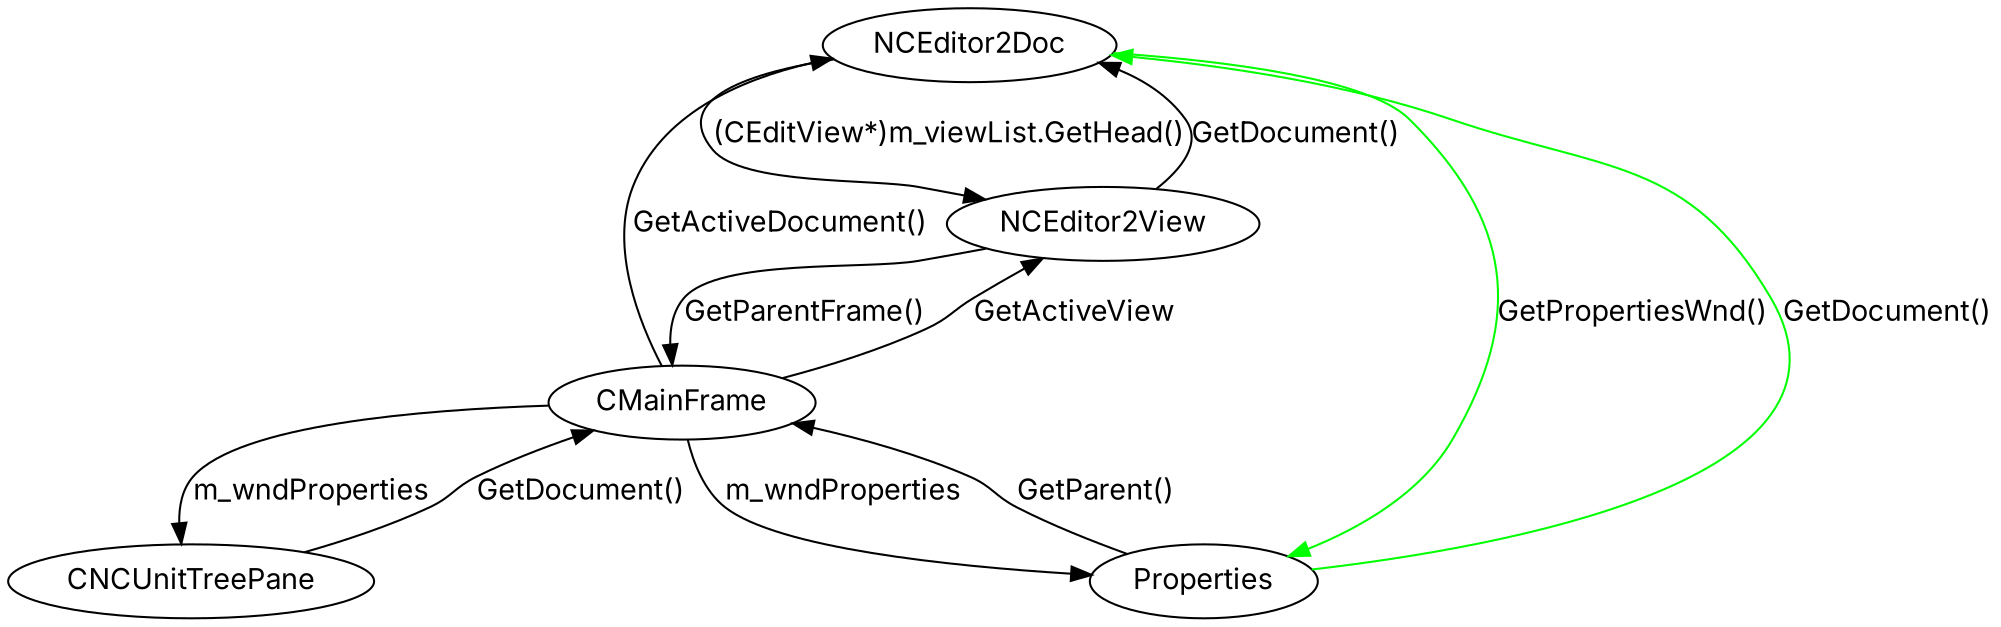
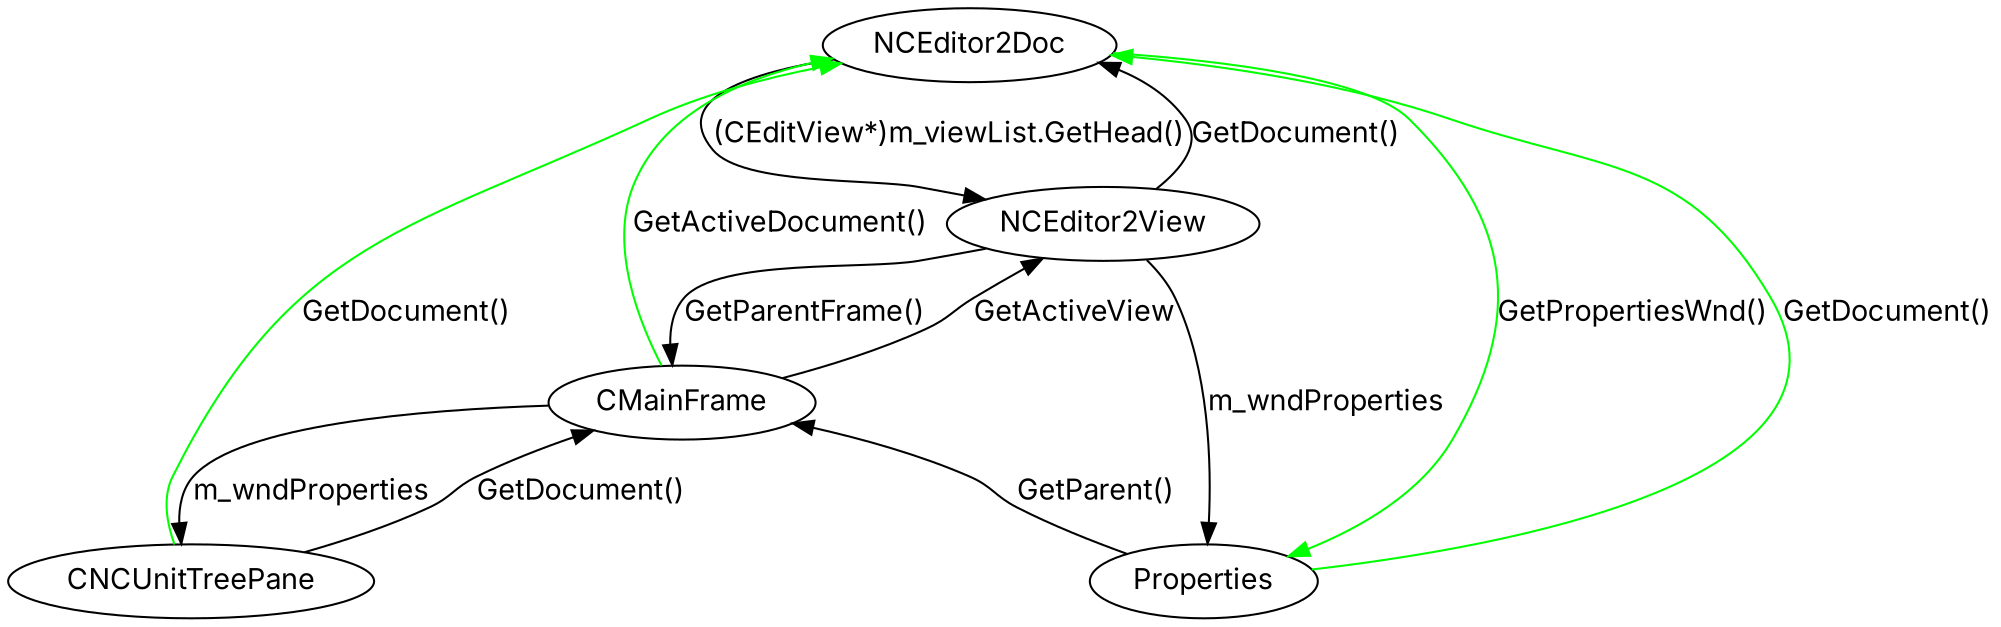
edge "CMainFrame" -> "NCEditor2Doc": color black -> green
edge "CNCUnitTreePane" -> "NCEditor2Doc": added, label "GetDocument()"
edge "CMainFrame" -> "Properties": now "NCEditor2View" -> "Properties"
